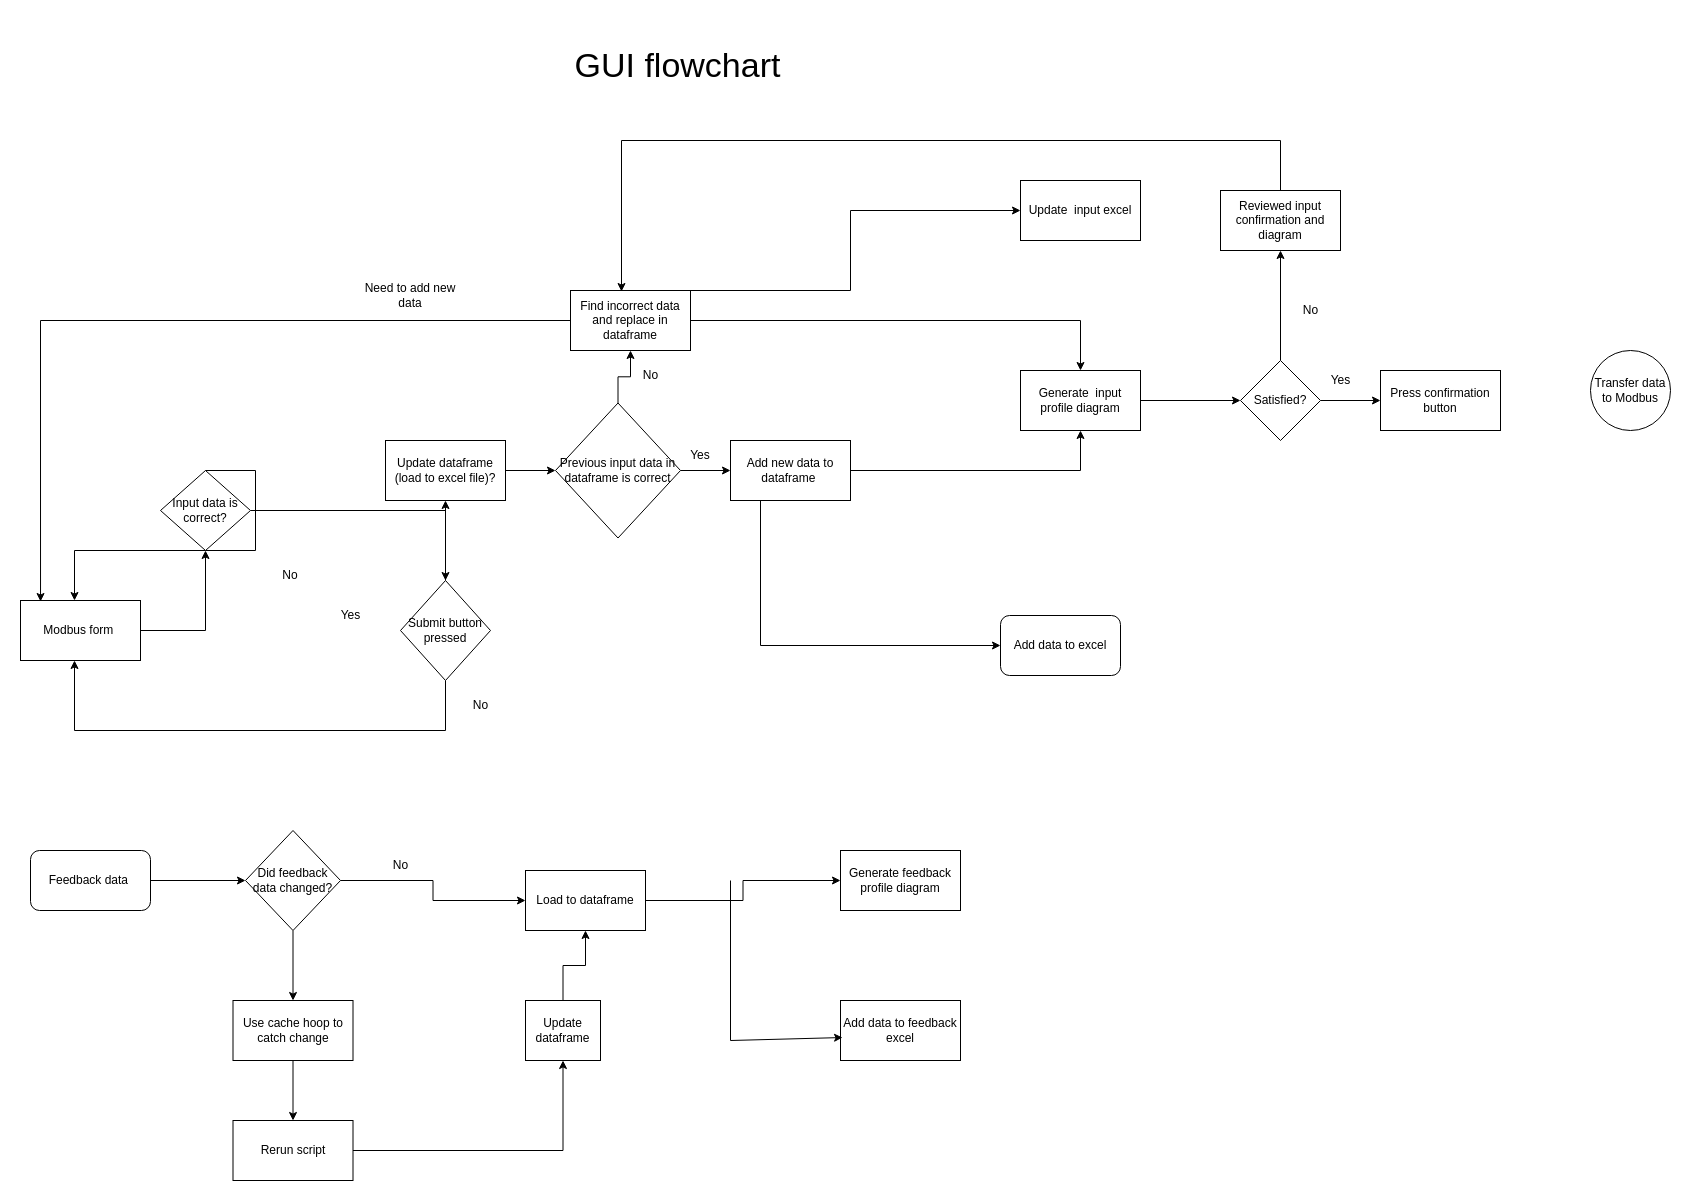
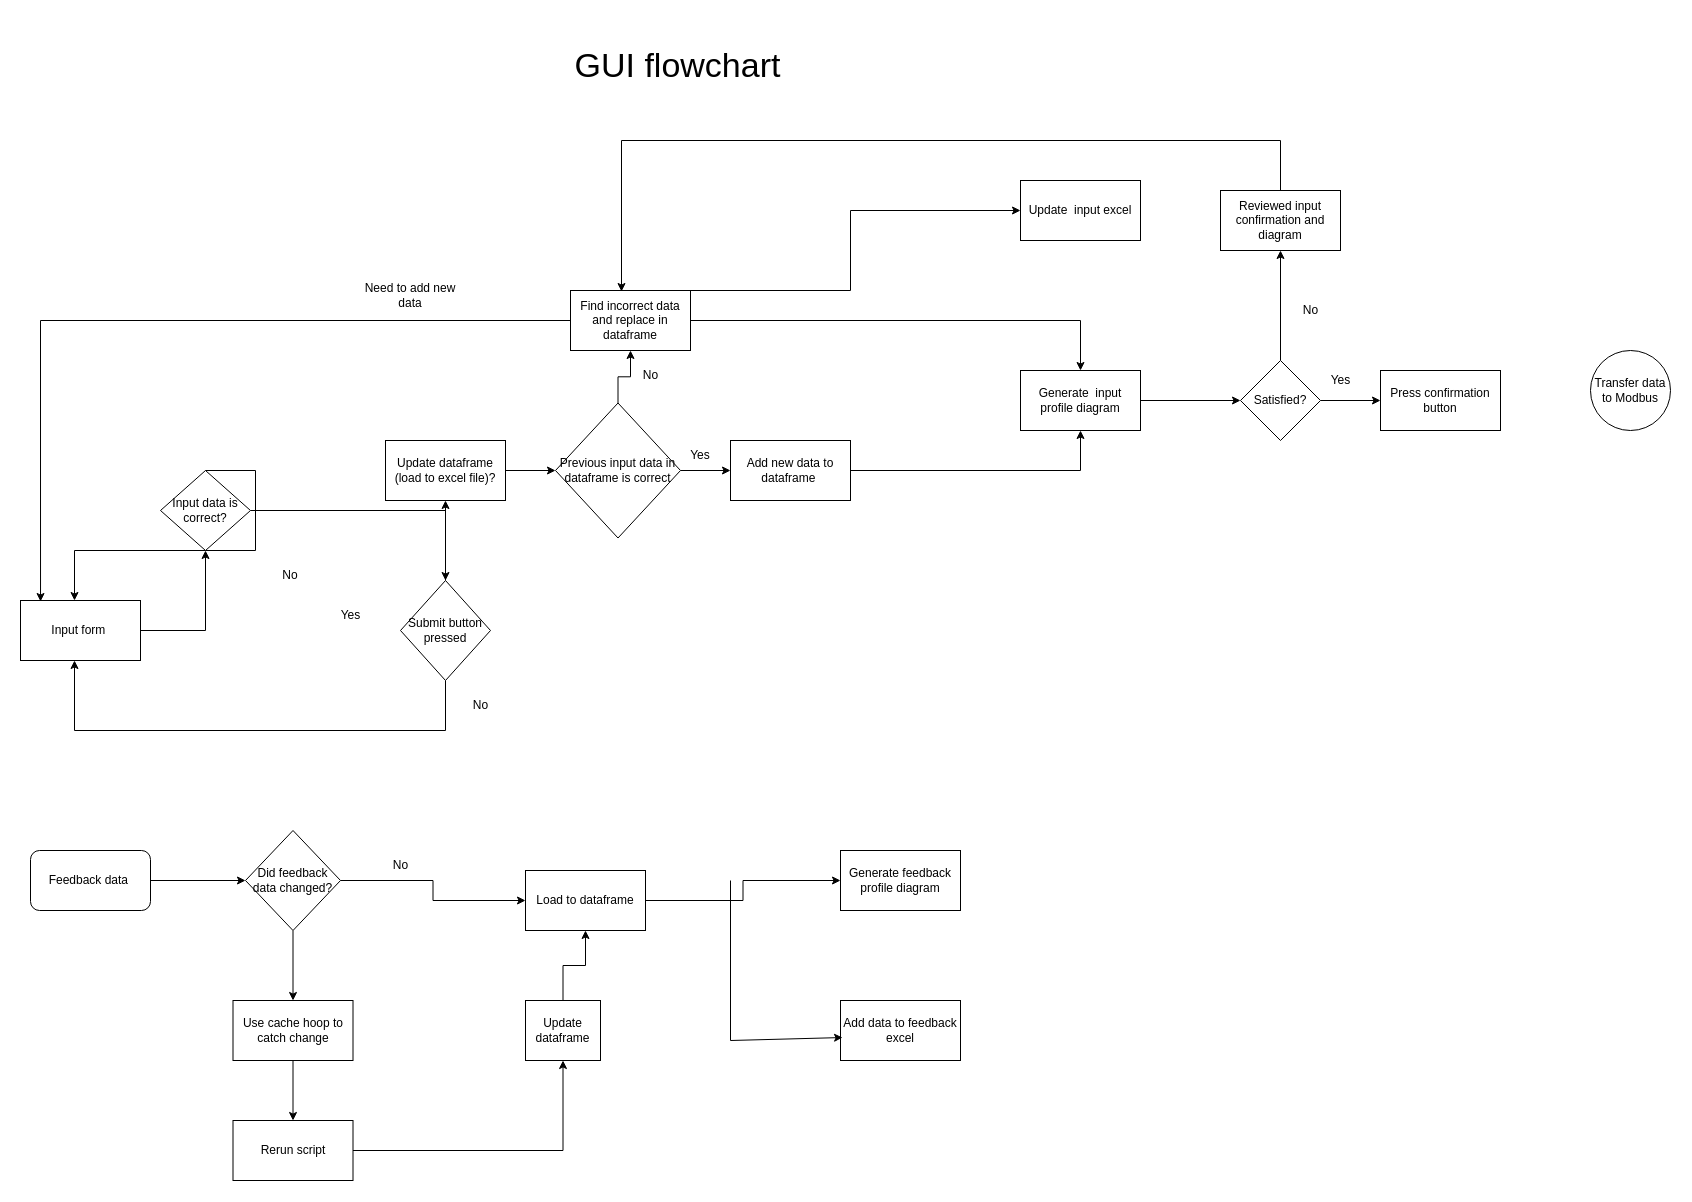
node "Modbus form": label "Modbus form" -> "Input form"
edge "Add new data to dataframe" -> "Add data to excel": removed
node "Add data to excel": removed
